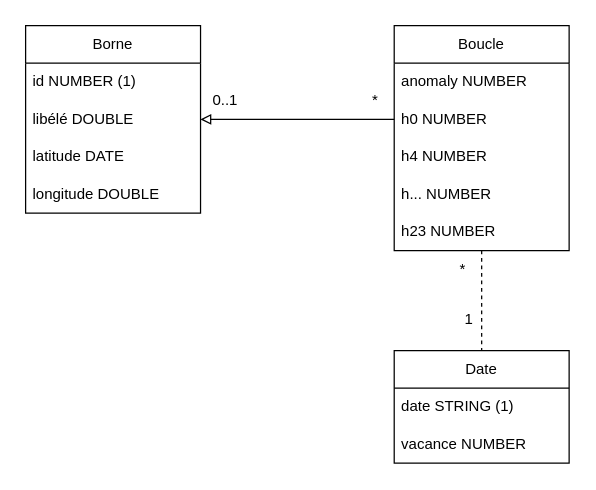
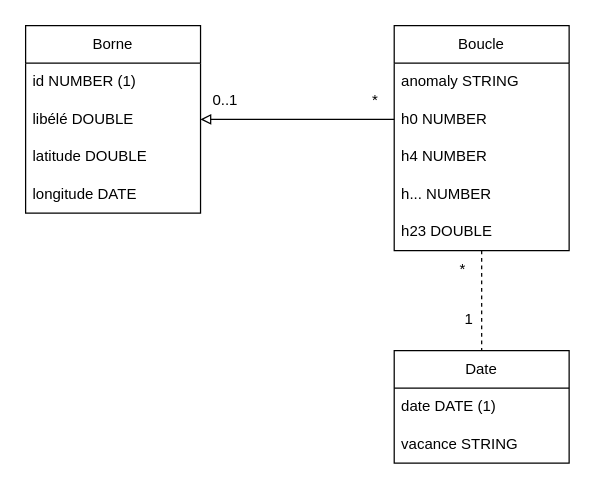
node "anomaly NUMBER": label "anomaly NUMBER" -> "anomaly STRING"
node "latitude DATE": label "latitude DATE" -> "latitude DOUBLE"
node "longitude DOUBLE": label "longitude DOUBLE" -> "longitude DATE"
node "h23 NUMBER": label "h23 NUMBER" -> "h23 DOUBLE"
node "date STRING (1)": label "date STRING (1)" -> "date DATE (1)"
node "vacance NUMBER": label "vacance NUMBER" -> "vacance STRING"
